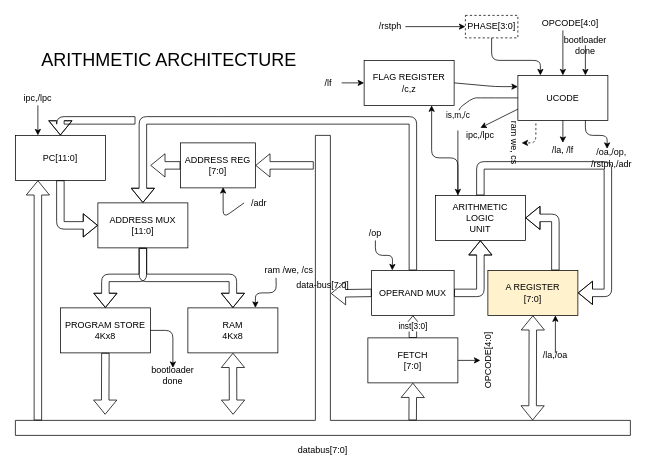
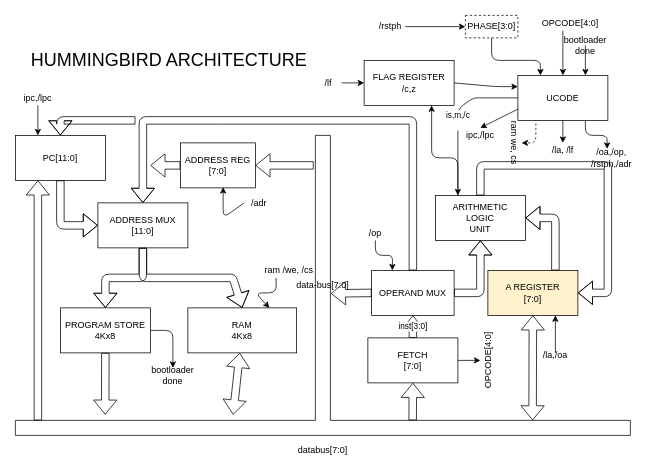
node "ARITHMETIC ARCHITECTURE": label "ARITHMETIC ARCHITECTURE" -> "HUMMINGBIRD ARCHITECTURE"
node "RAM 4Kx8": size 90x45 -> 109x45
